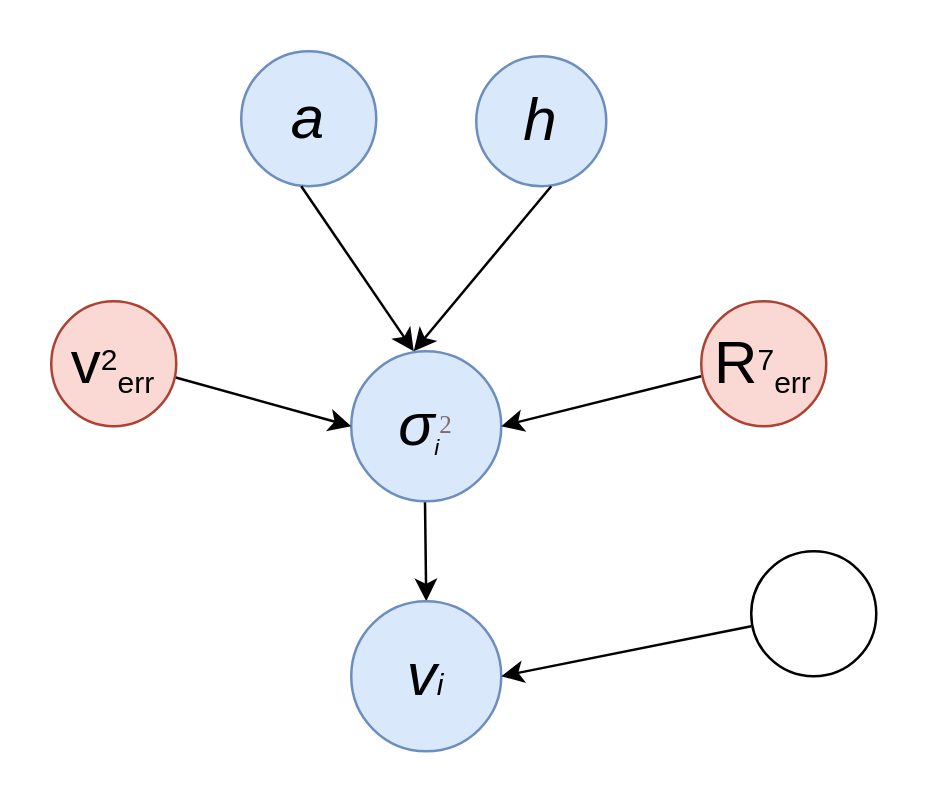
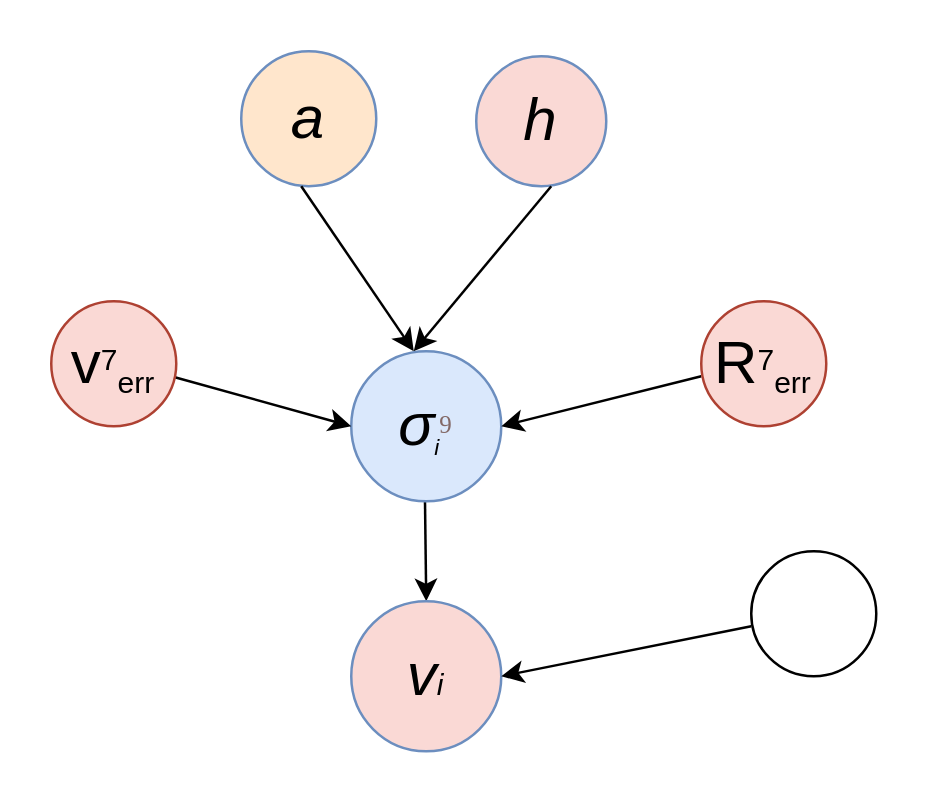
node "a": fillcolor #dae8fc -> #ffe6cc
node "h": fillcolor #dae8fc -> #fad9d5
node "v2err": label "v2err" -> "v7err"
node "σi2": label "σi2" -> "σi9"
node "vi": fillcolor #dae8fc -> #fad9d5
